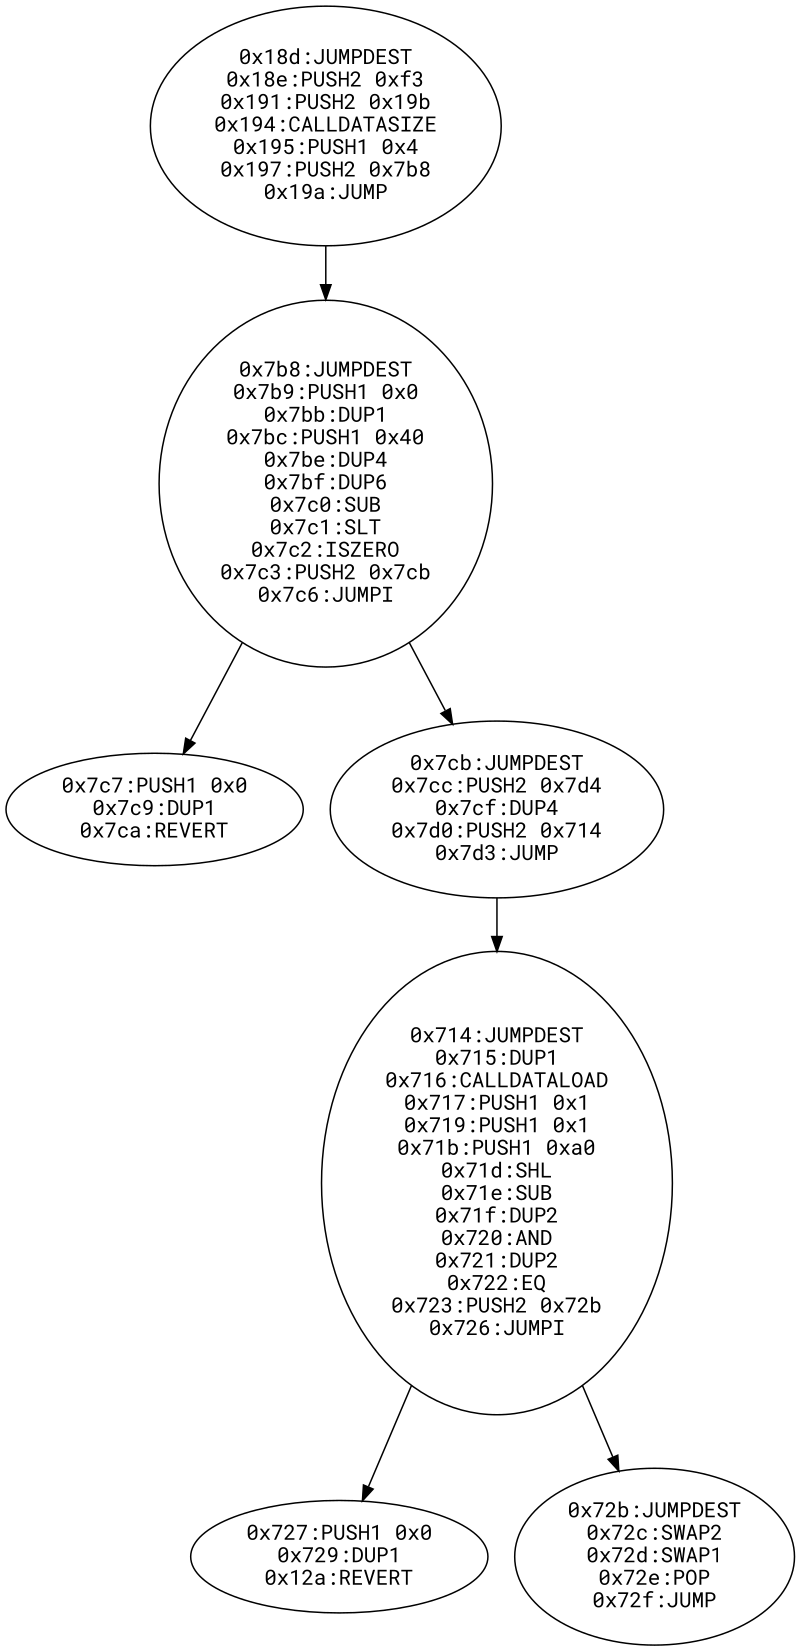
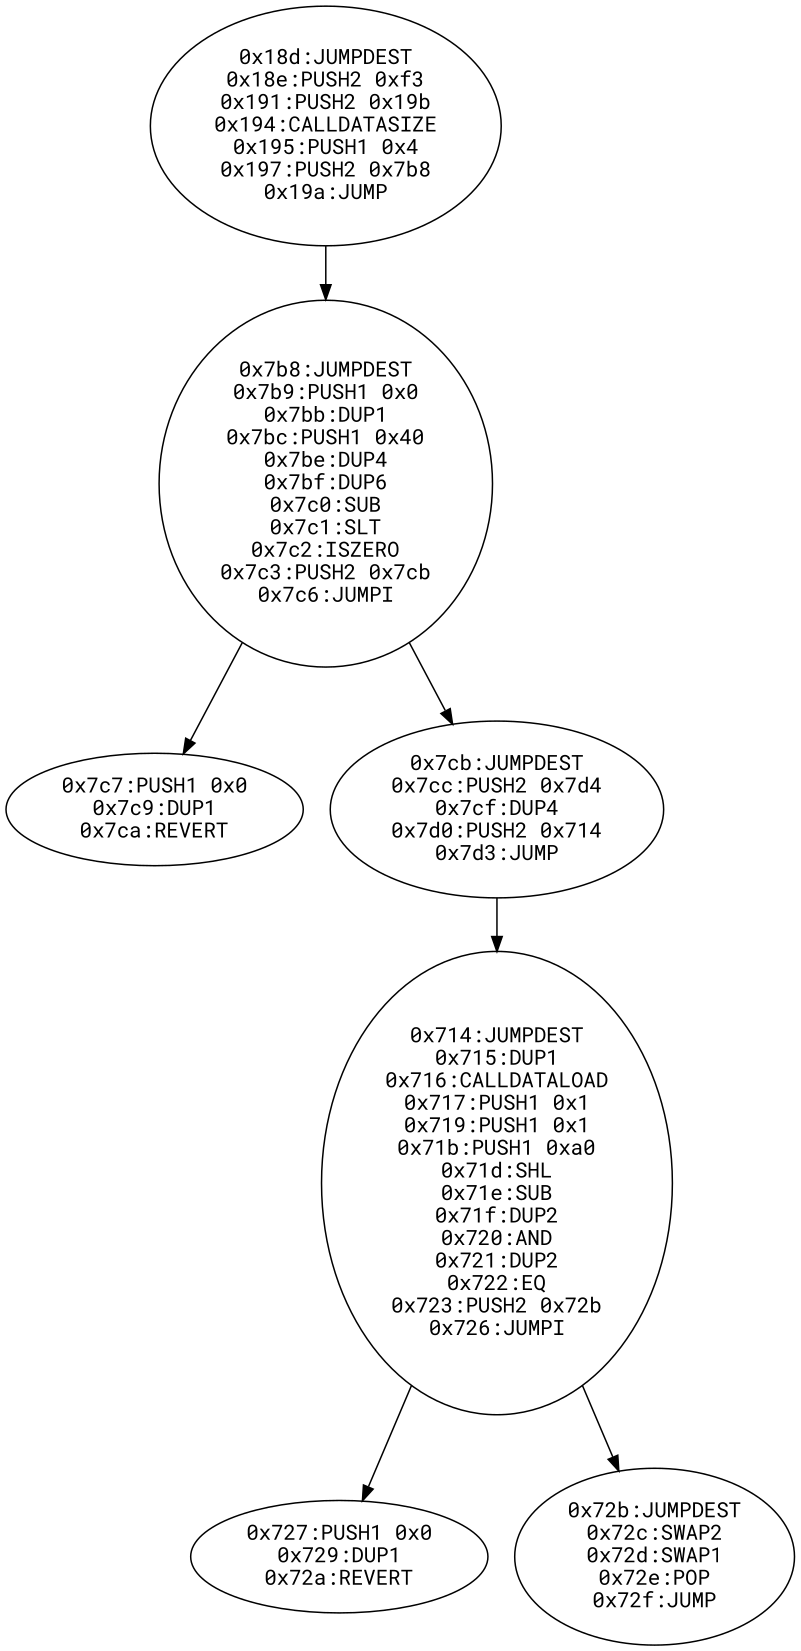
node "0x727:PUSH1 0x0 0x729:DUP1 0x12a:REVERT": label "0x727:PUSH1 0x0 0x729:DUP1 0x12a:REVERT" -> "0x727:PUSH1 0x0 0x729:DUP1 0x72a:REVERT"
